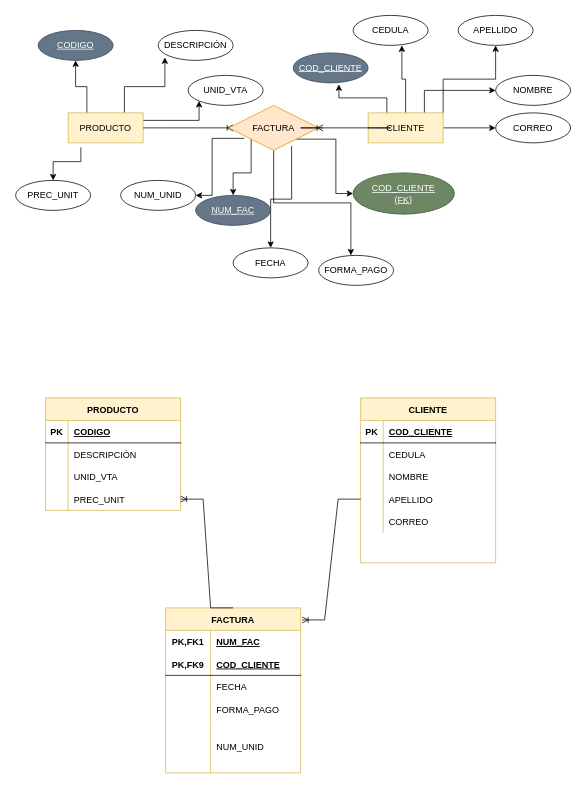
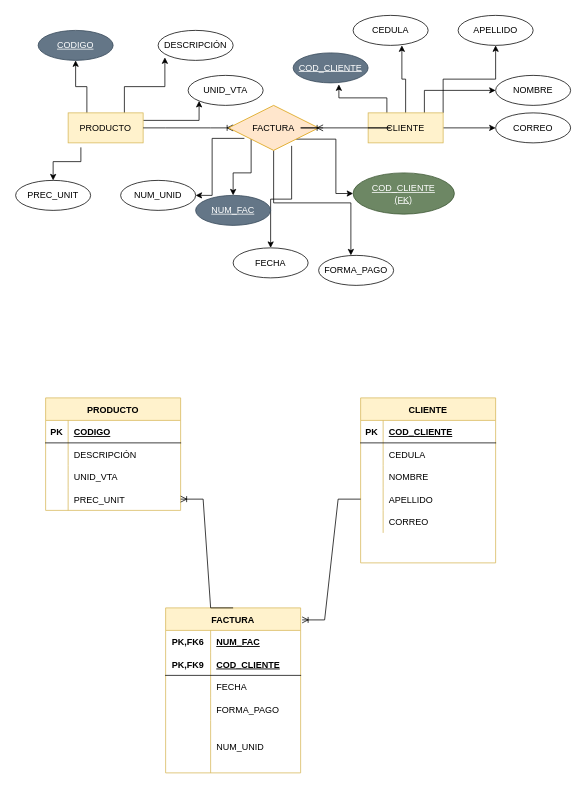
node "PK,FK1": label "PK,FK1" -> "PK,FK6"
